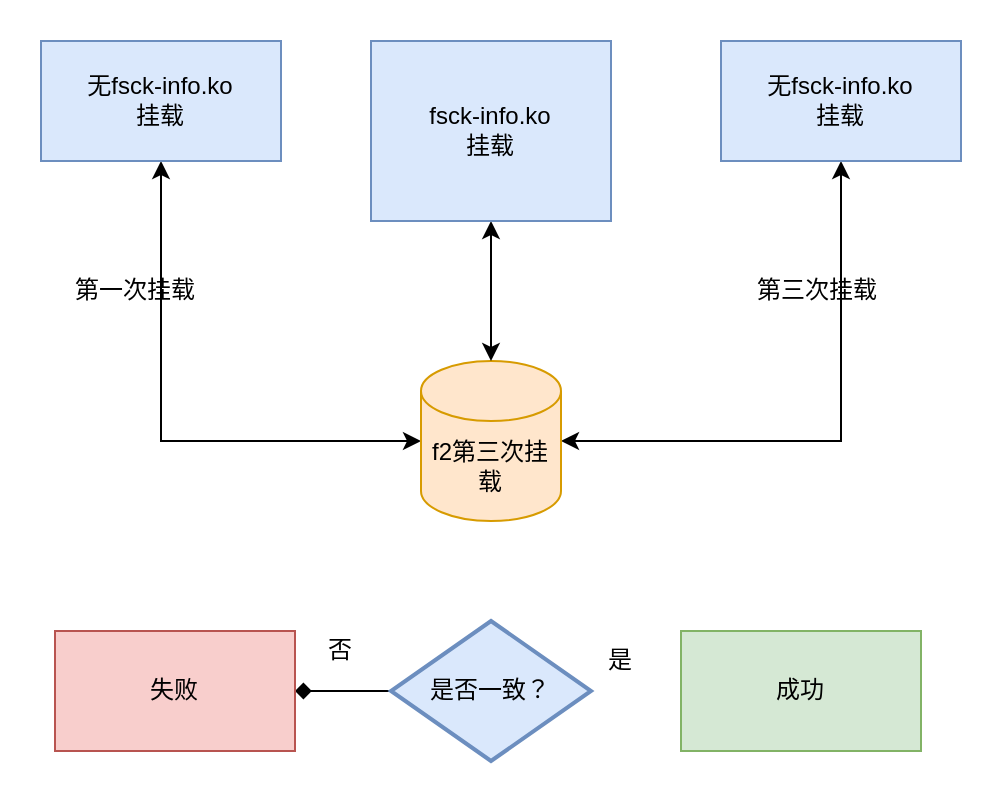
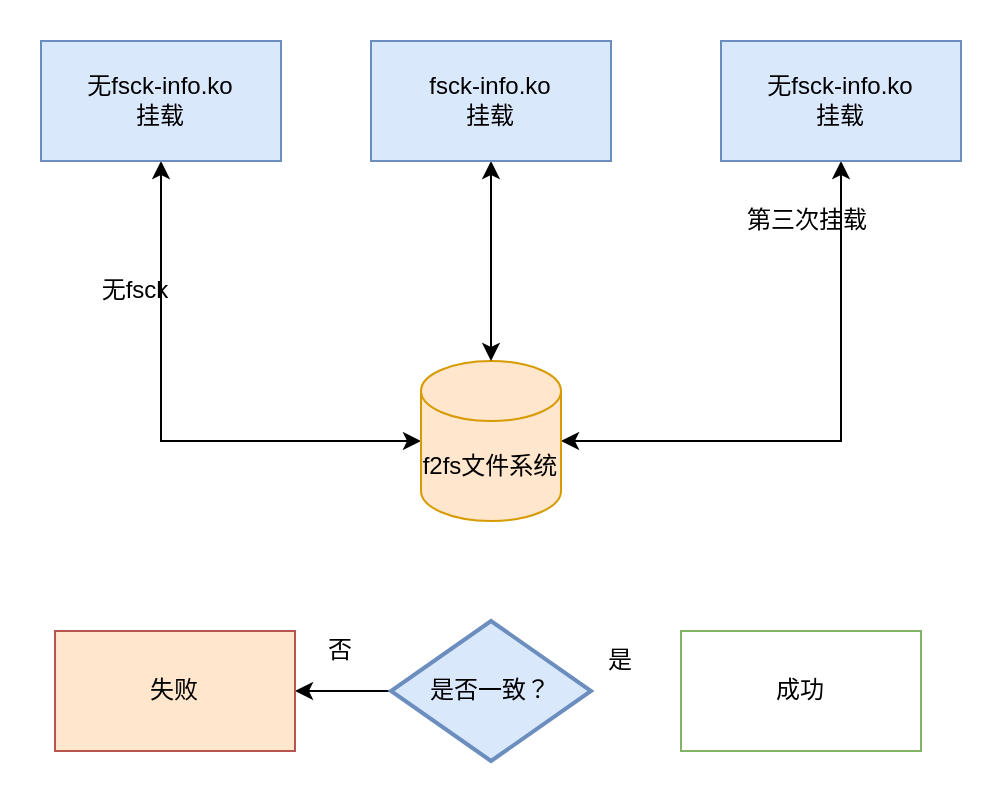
node "fsck-info.ko 挂载": size 240x180 -> 240x120
node "第一次挂载": label "第一次挂载" -> "无fsck"
node "第三次挂载": moved (818, 291) -> (808, 221)
node "f2第三次挂载": label "f2第三次挂载" -> "f2fs文件系统"
node "失败": fillcolor #f8cecc -> #ffe6cc
edge "是否一致？" -> "失败": arrowhead diamond -> classic
node "成功": fillcolor #d5e8d4 -> #ffffff
